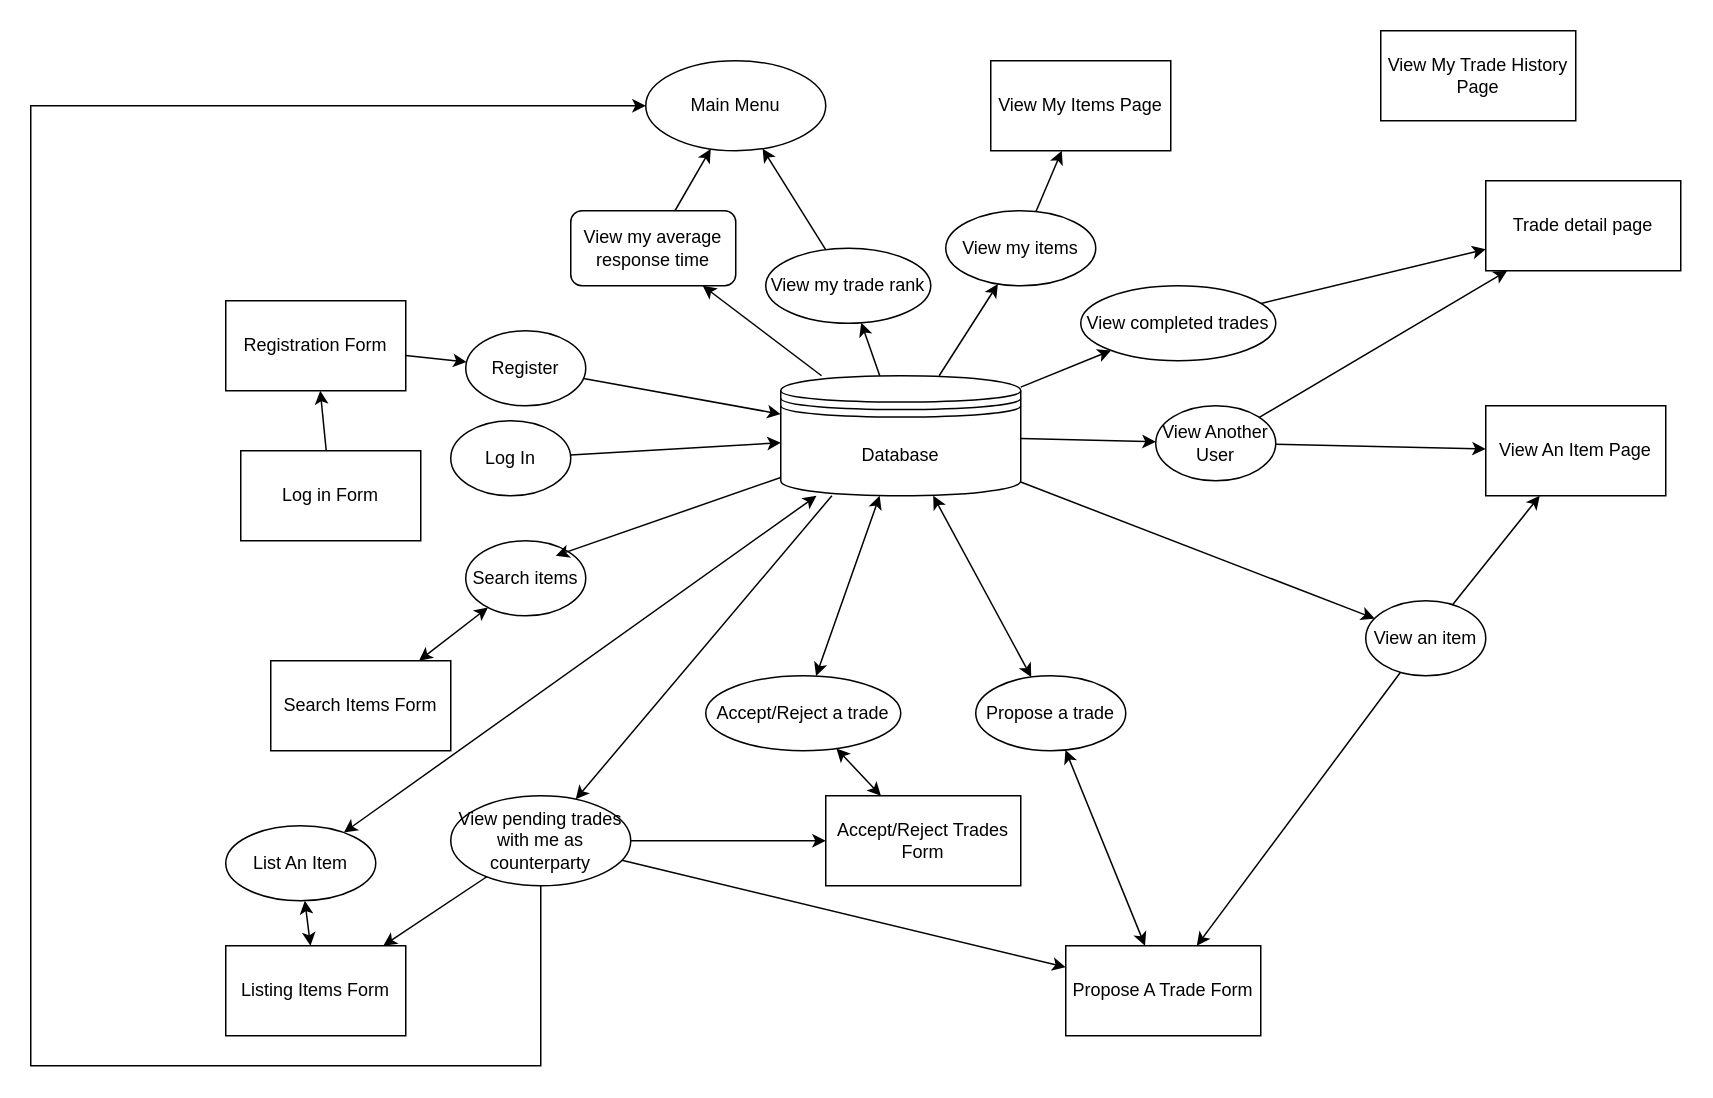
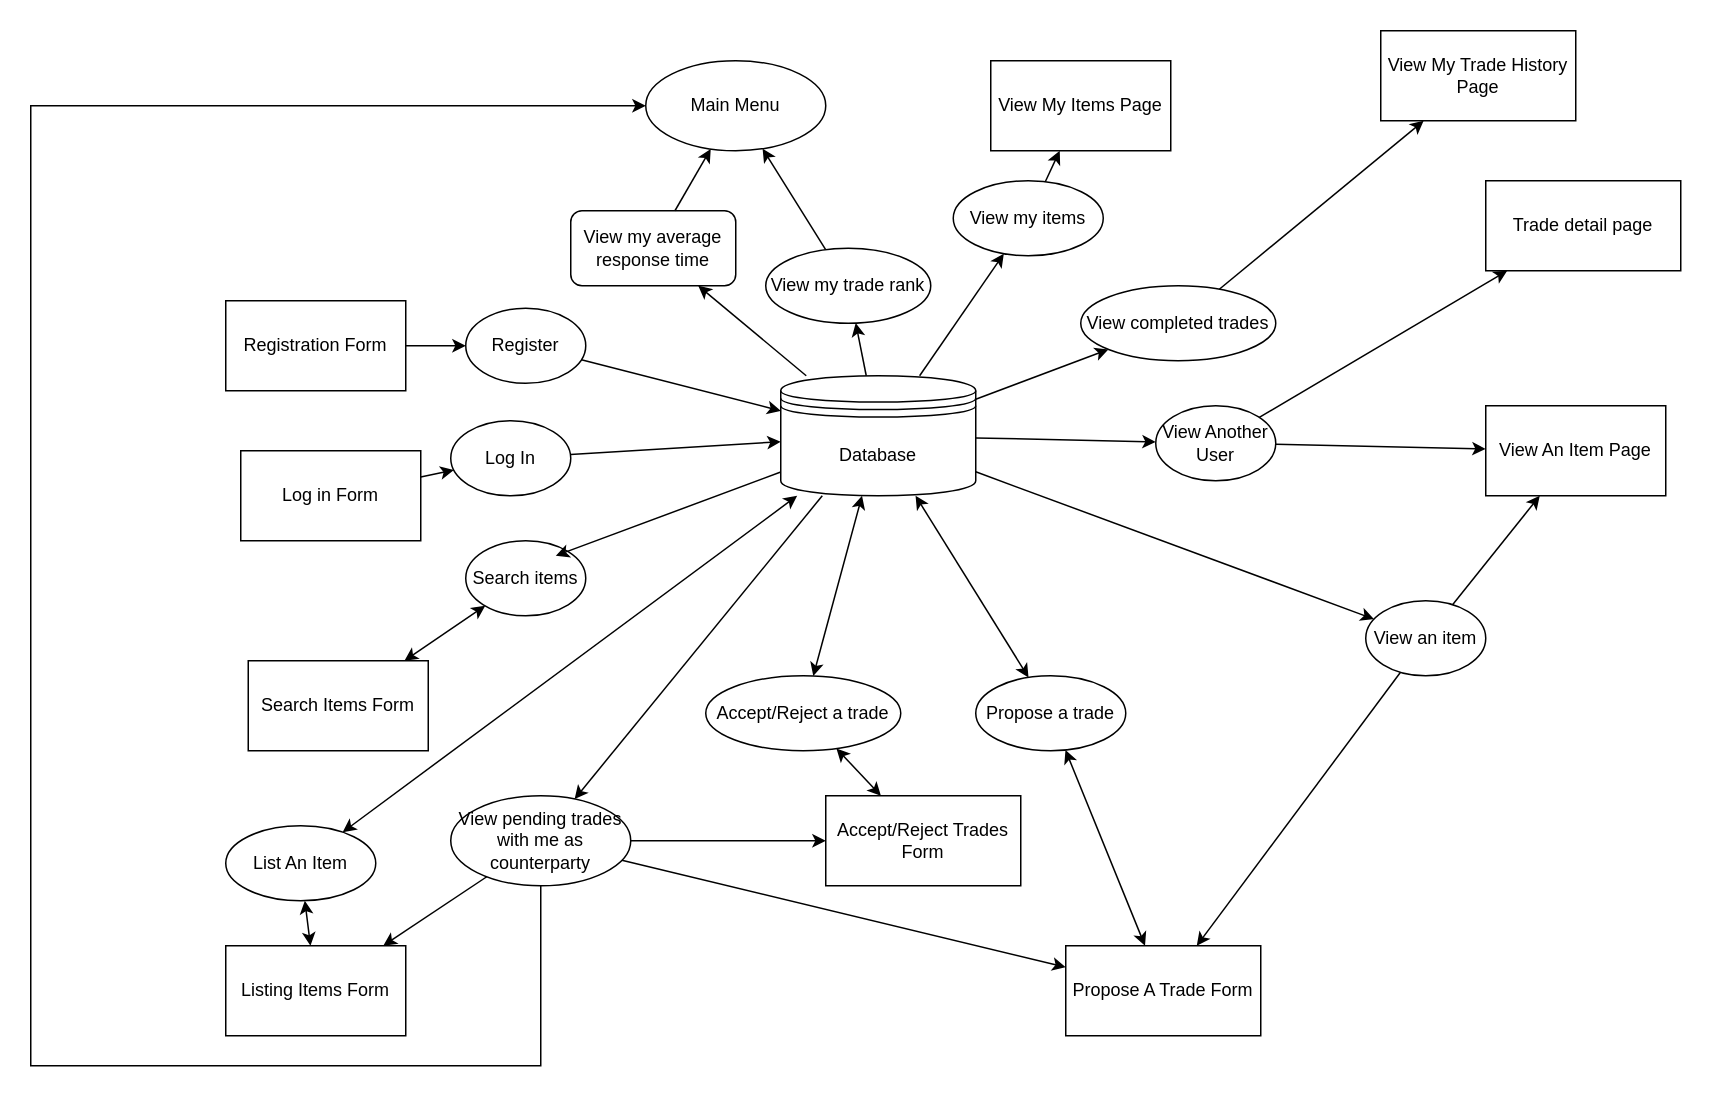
node "View my items": moved (1021, 248) -> (1028, 218)
edge "View completed trades" -> "Trade detail page": now "View completed trades" -> "View My Trade History Page"
node "Register": moved (526, 368) -> (526, 346)
edge "Log in Form" -> "Registration Form": now "Log in Form" -> "Log In"
node "Database": size 240x120 -> 195x120
node "Search Items Form": moved (361, 706) -> (338, 706)
